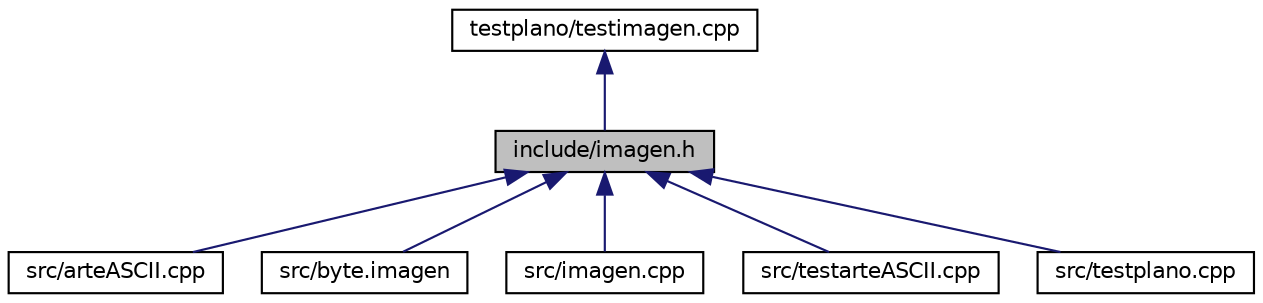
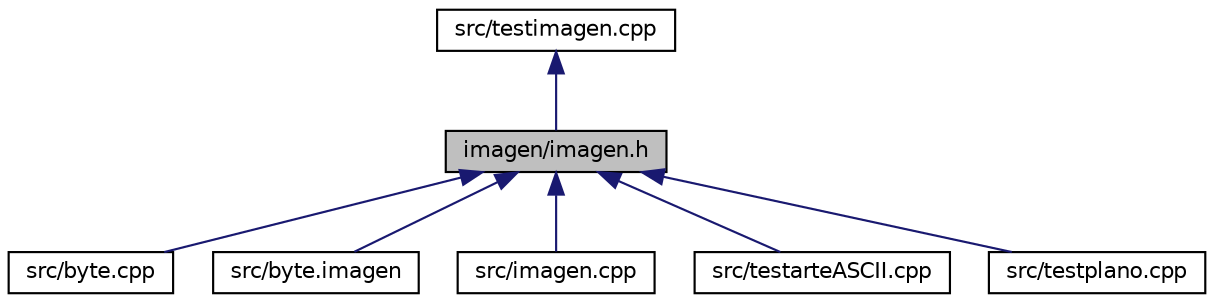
node "testplano/testimagen.cpp": label "testplano/testimagen.cpp" -> "src/testimagen.cpp"
node "include/imagen.h": label "include/imagen.h" -> "imagen/imagen.h"
node "src/arteASCII.cpp": label "src/arteASCII.cpp" -> "src/byte.cpp"
